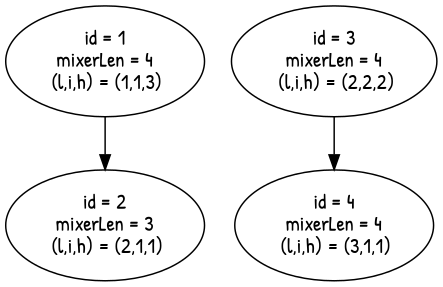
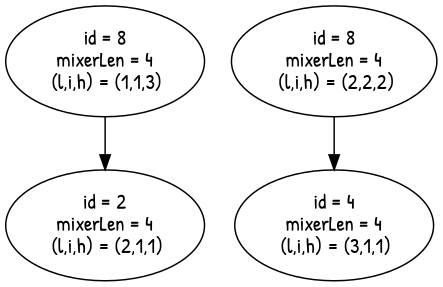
node "id = 1 mixerLen = 4 (l,i,h) = (1,1,3)": label "id = 1 mixerLen = 4 (l,i,h) = (1,1,3)" -> "id = 8 mixerLen = 4 (l,i,h) = (1,1,3)"
node "id = 3 mixerLen = 4 (l,i,h) = (2,2,2)": label "id = 3 mixerLen = 4 (l,i,h) = (2,2,2)" -> "id = 8 mixerLen = 4 (l,i,h) = (2,2,2)"
node "id = 2 mixerLen = 3 (l,i,h) = (2,1,1)": label "id = 2 mixerLen = 3 (l,i,h) = (2,1,1)" -> "id = 2 mixerLen = 4 (l,i,h) = (2,1,1)"
